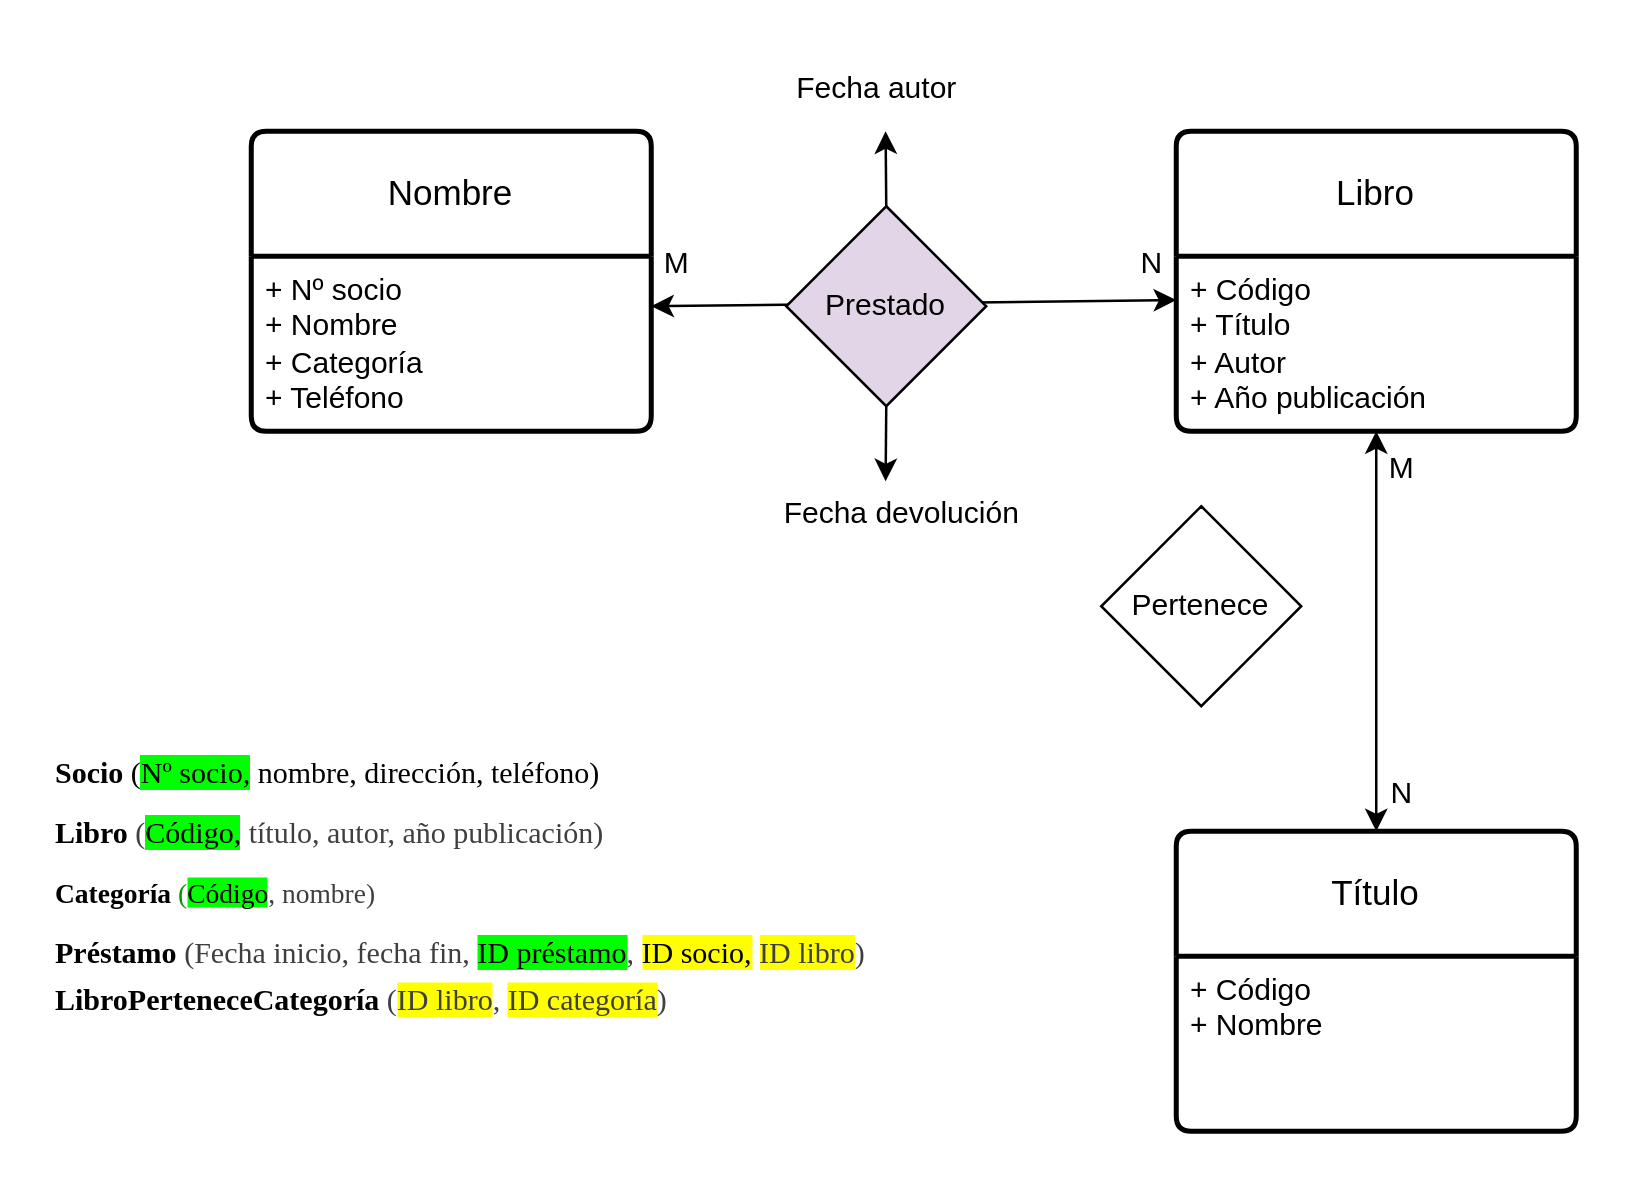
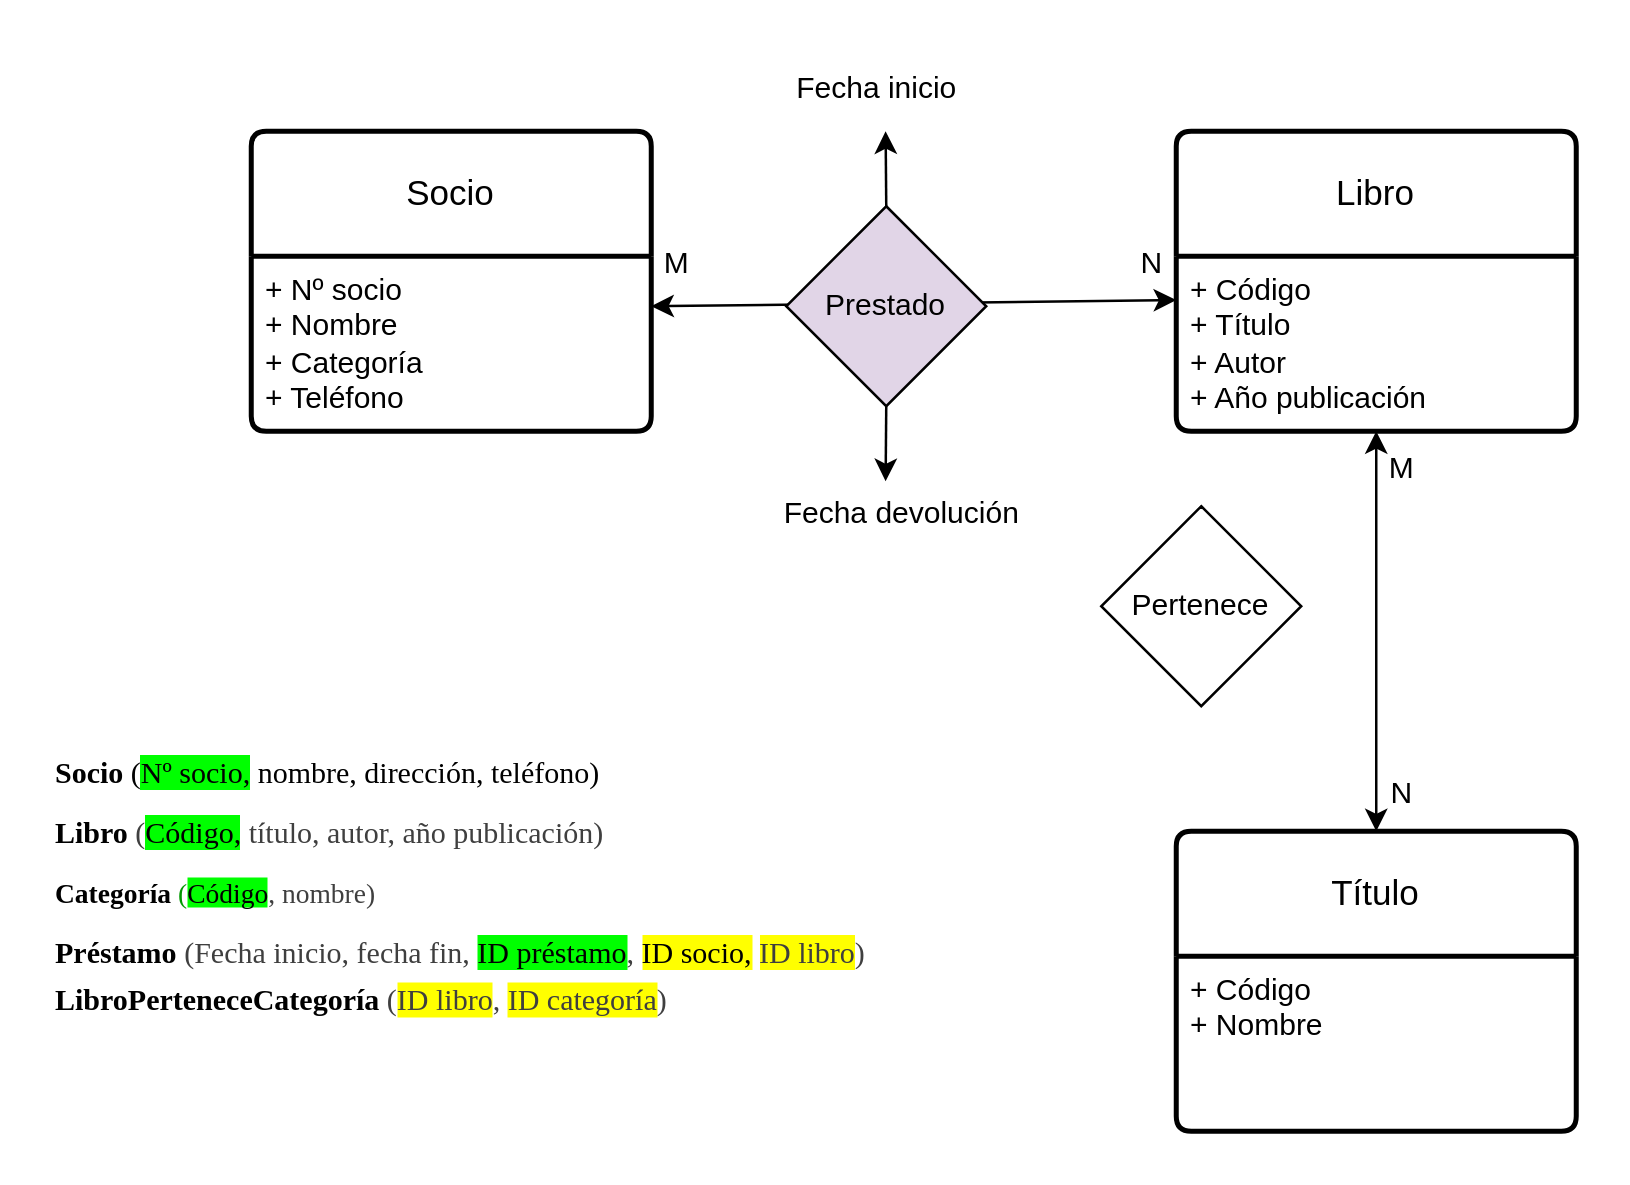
node "Fecha autor": label "Fecha autor" -> "Fecha inicio"
node "Nombre": label "Nombre" -> "Socio"
